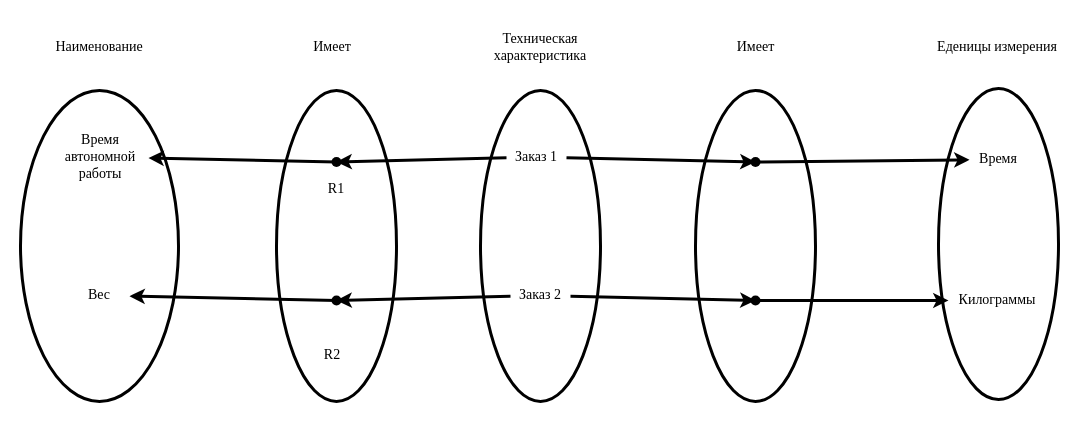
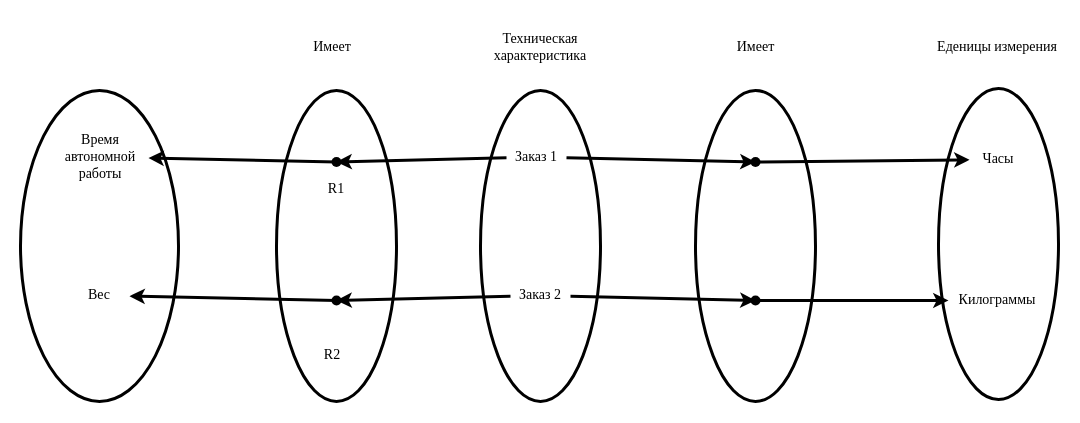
node "Наименование": removed
node "Время": label "Время" -> "Часы"
